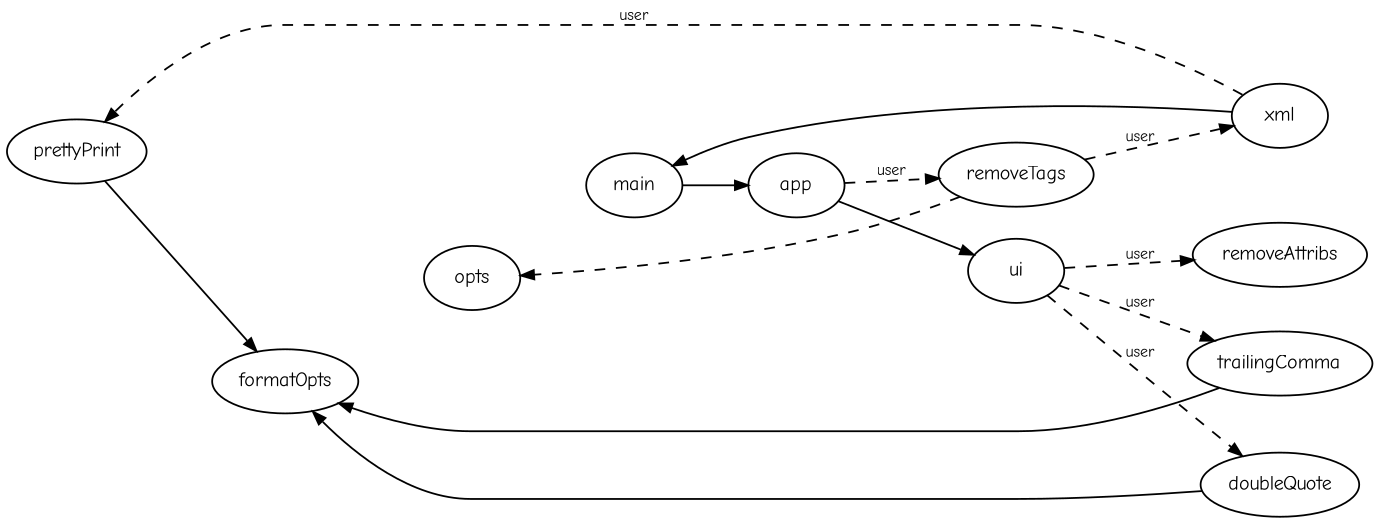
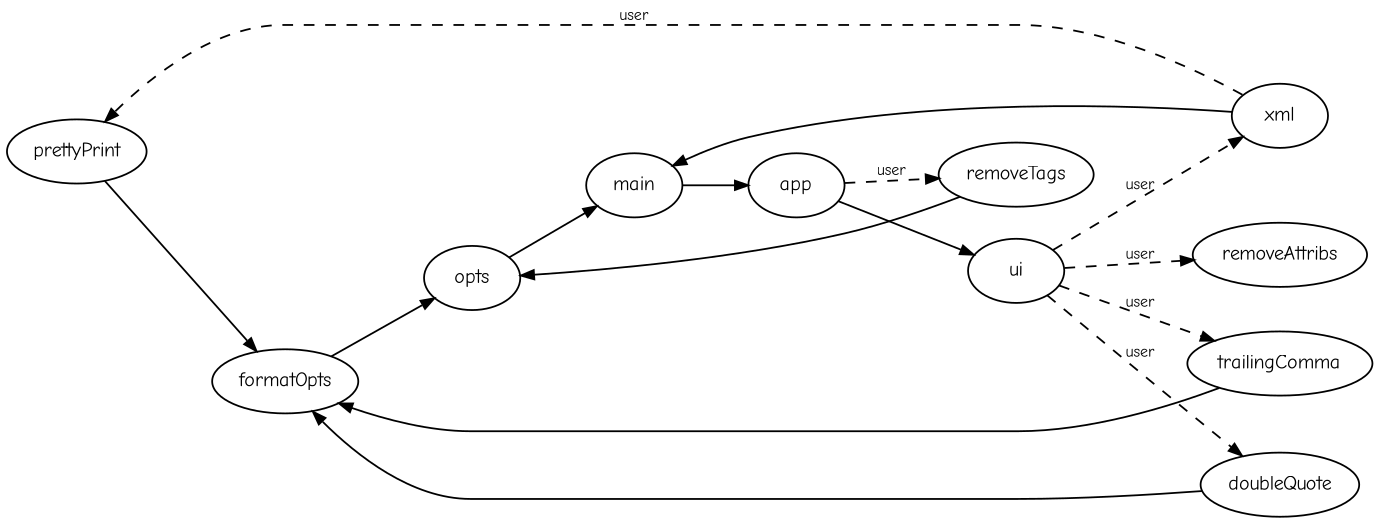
edge "removeTags" -> "xml": now "ui" -> "xml"
edge "opts" -> "main": added
edge "removeTags" -> "opts": style dashed -> solid
edge "formatOpts" -> "opts": added
